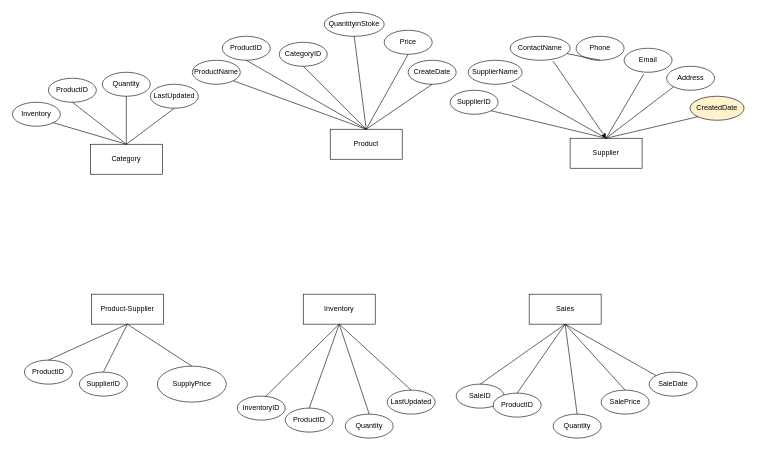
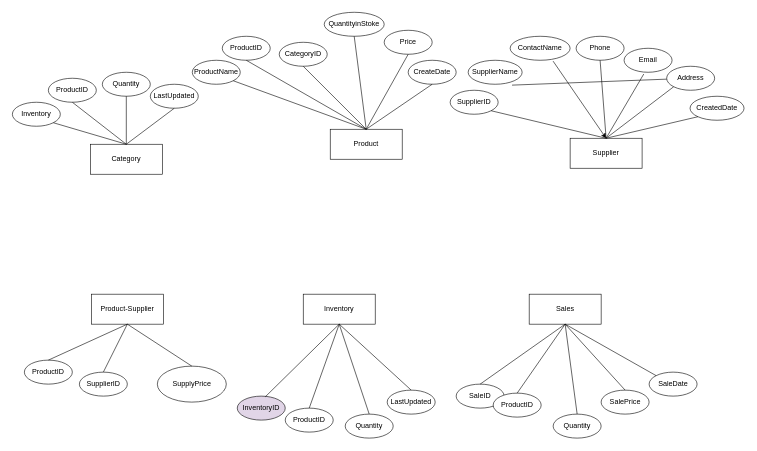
edge "ContactName" -- "Phone": now "Supplier" -- "Phone"
node "CreatedDate": fillcolor #fff2cc -> #ffffff
edge "SupplierName" -- "Supplier": now "SupplierName" -- "Address"
node "InventoryID": fillcolor #ffffff -> #e1d5e7
